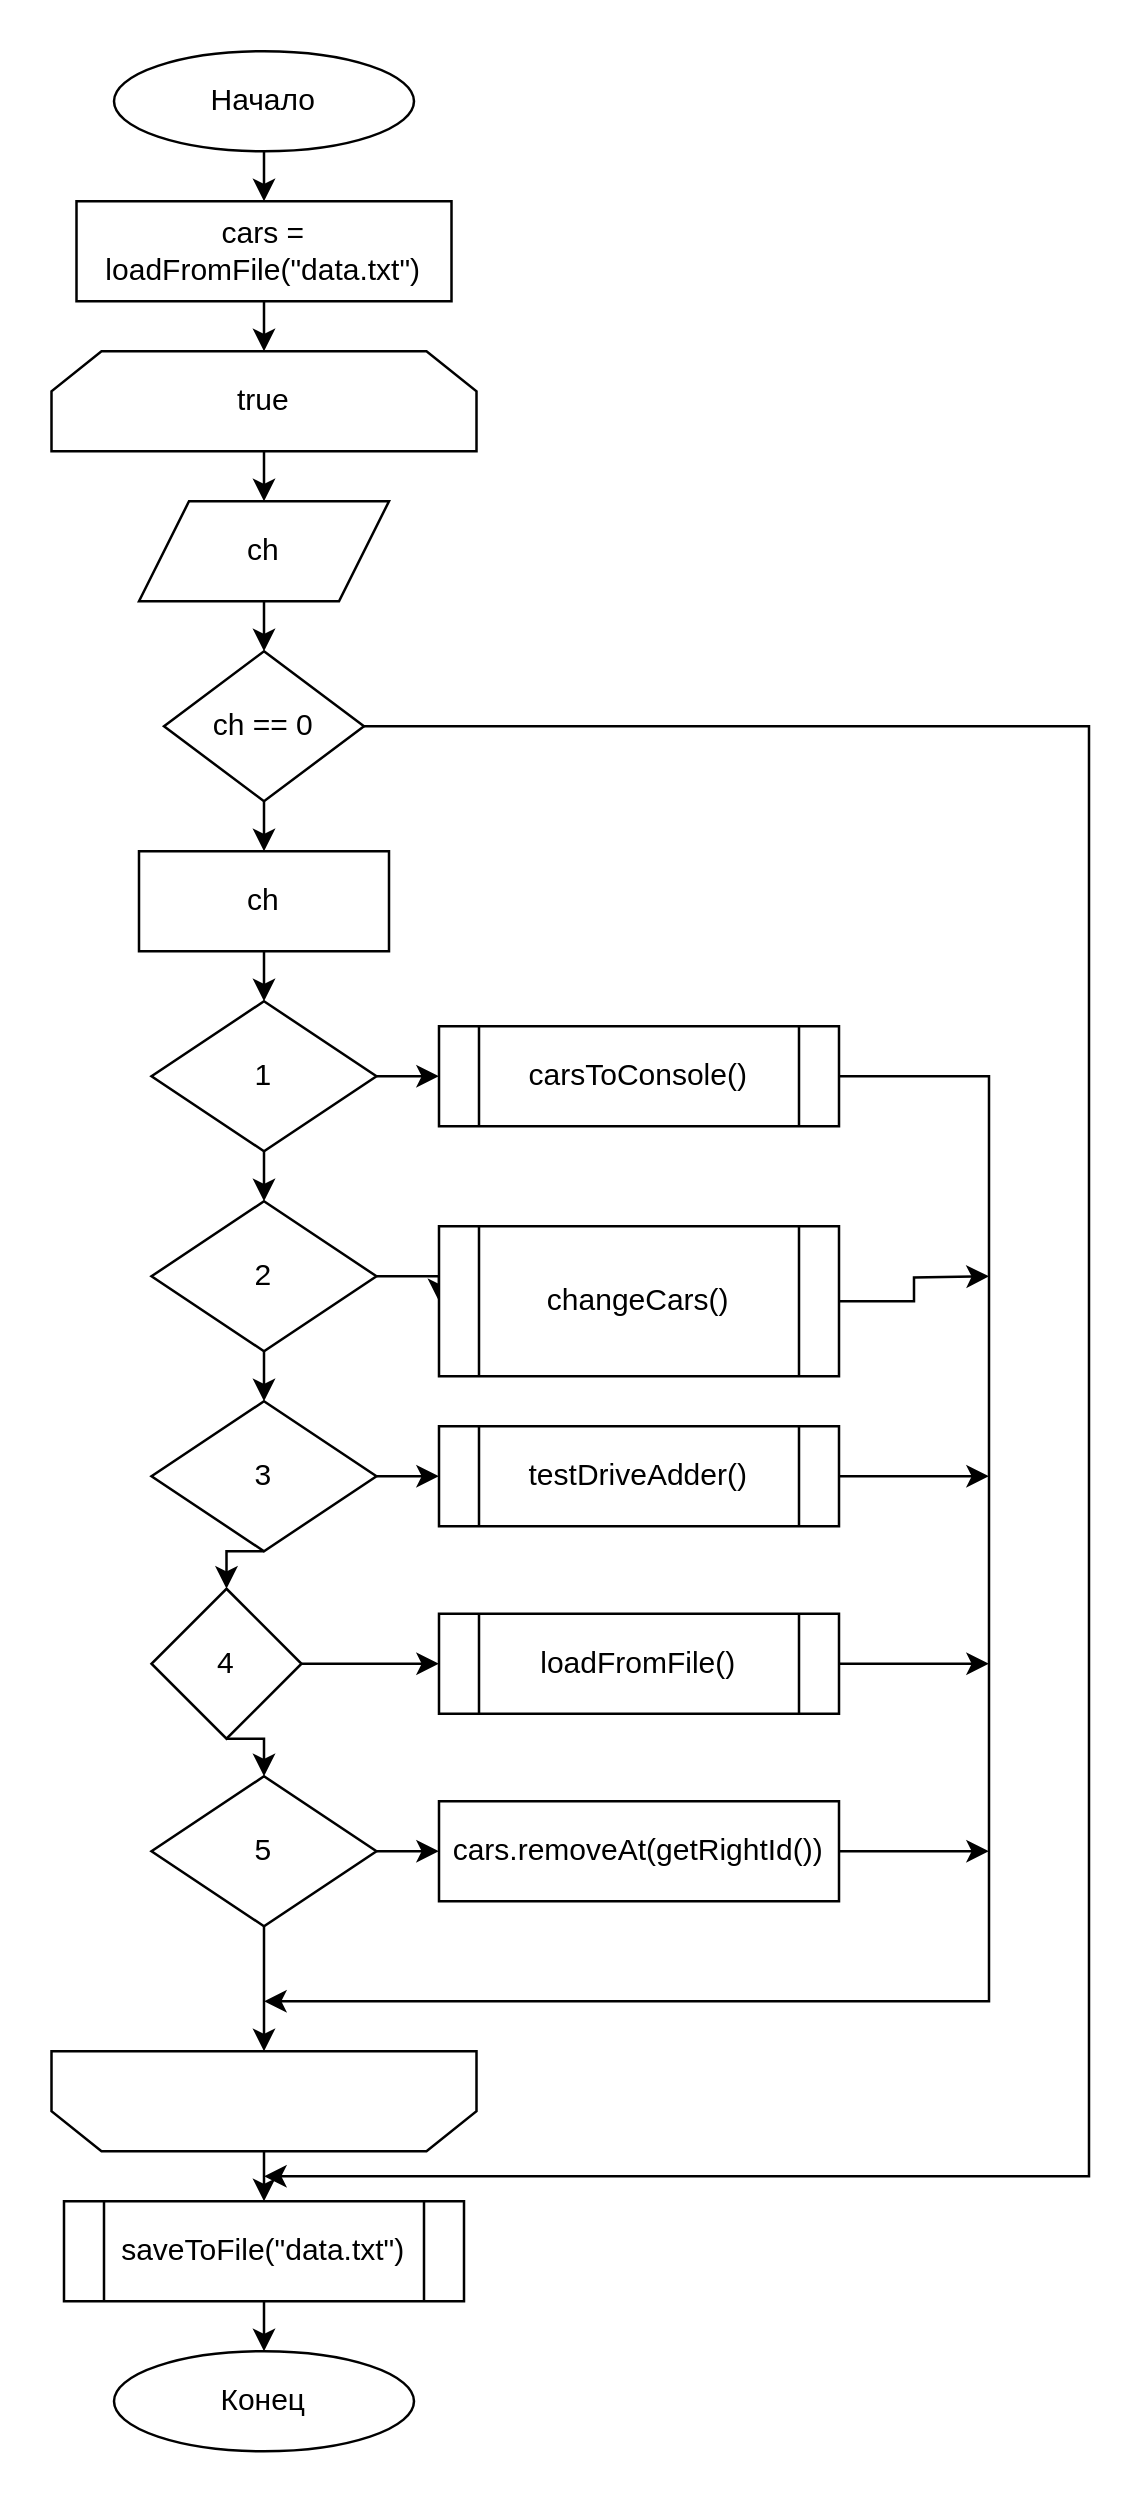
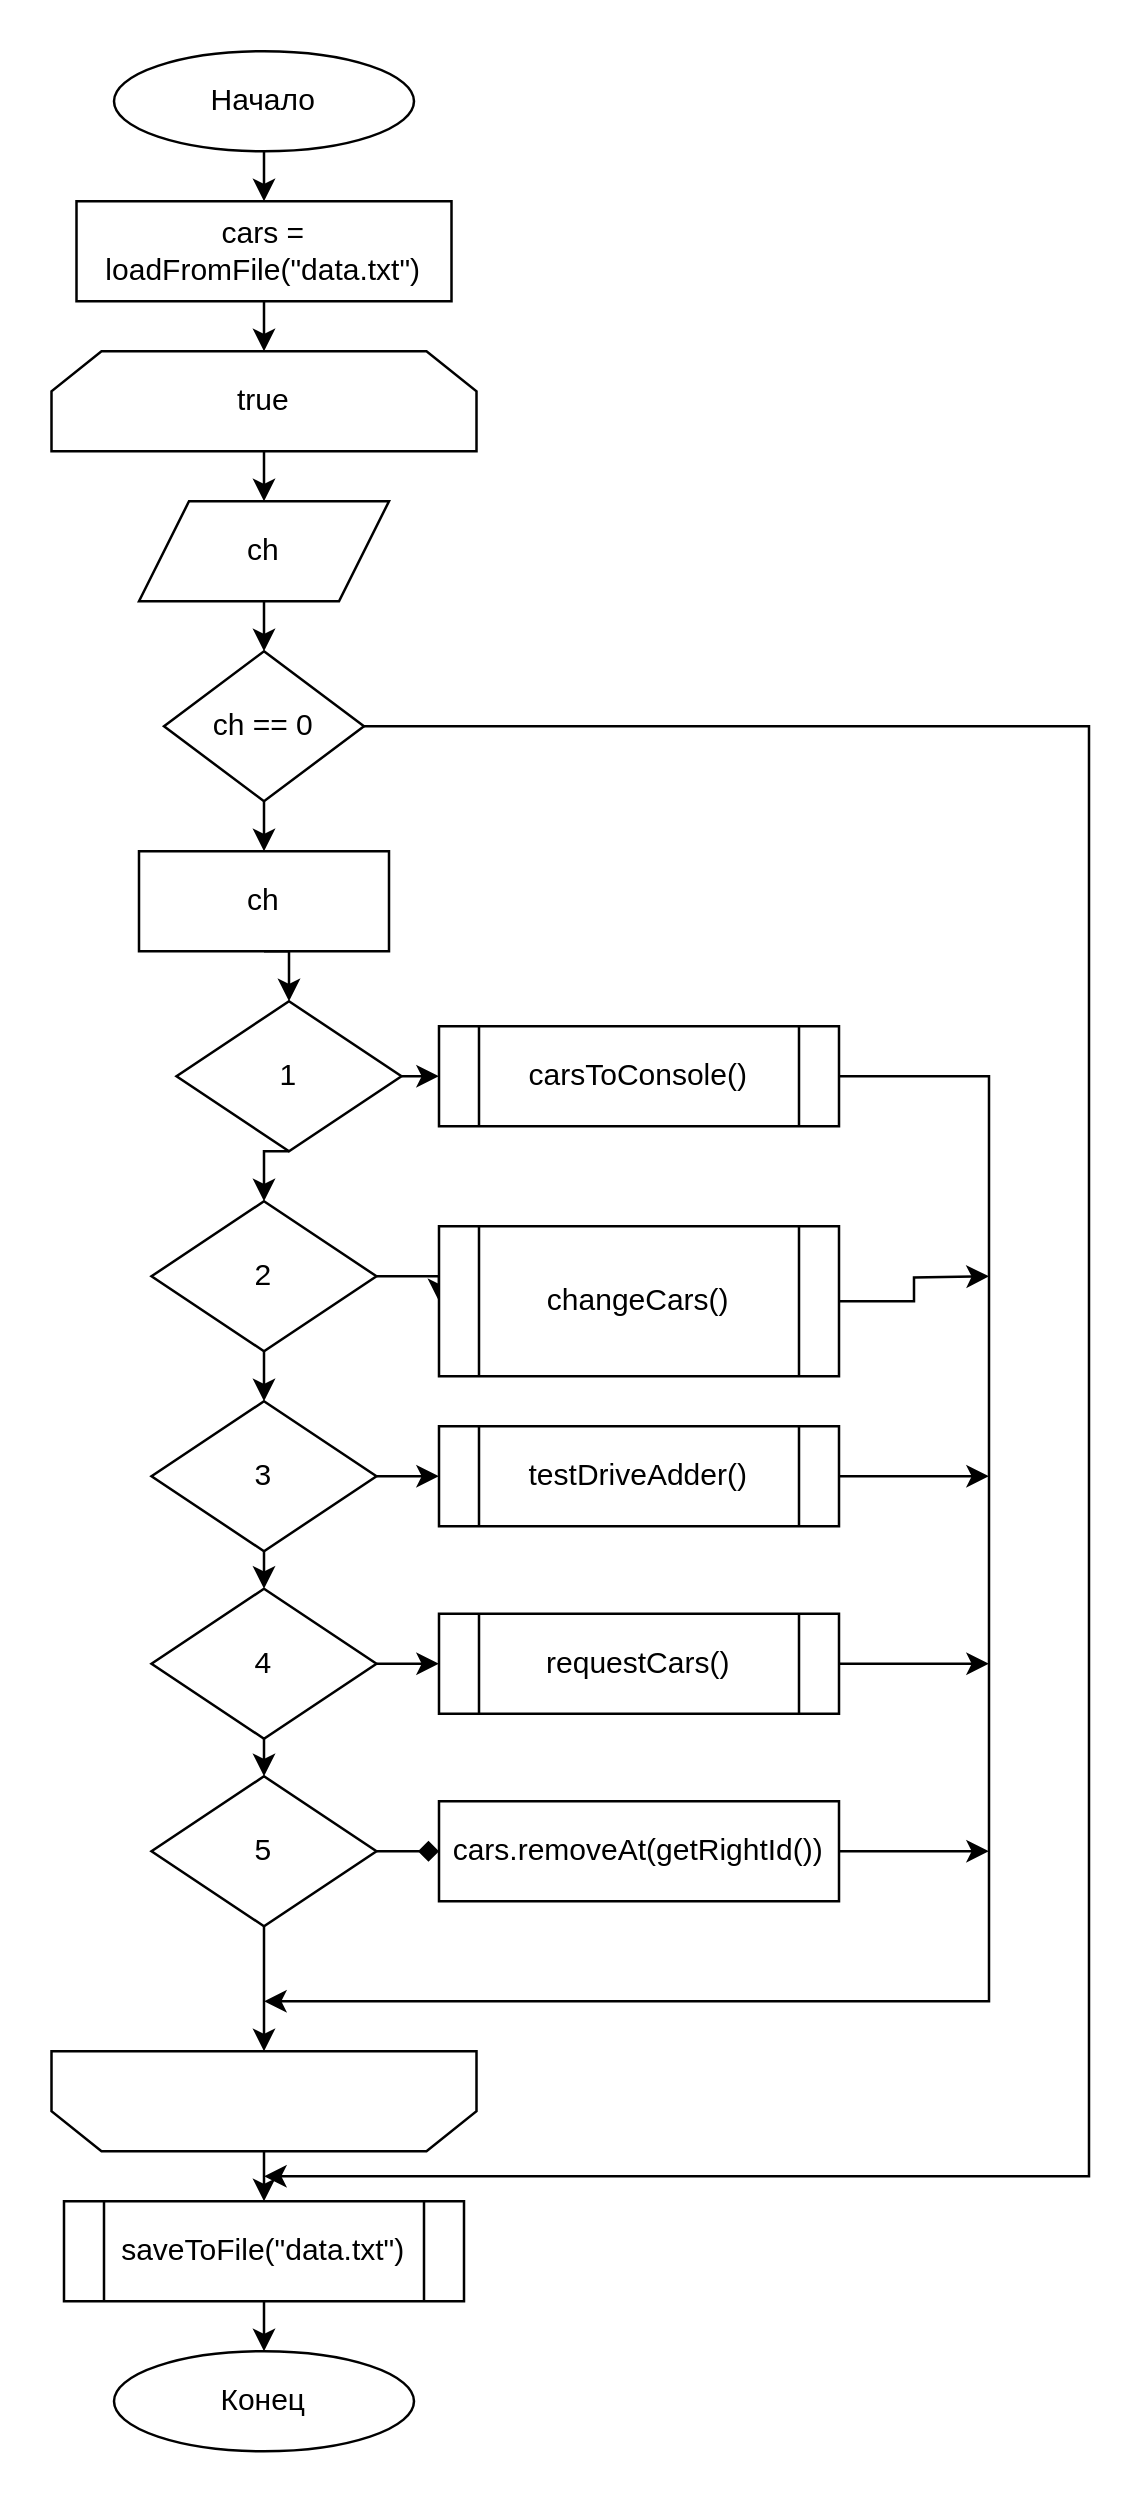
node "1": moved (264, 1076) -> (289, 1076)
node "4": size 150x150 -> 225x150
node "loadFromFile()": label "loadFromFile()" -> "requestCars()"
edge "5" -> "cars.removeAt(getRightId())": arrowhead classic -> diamond
